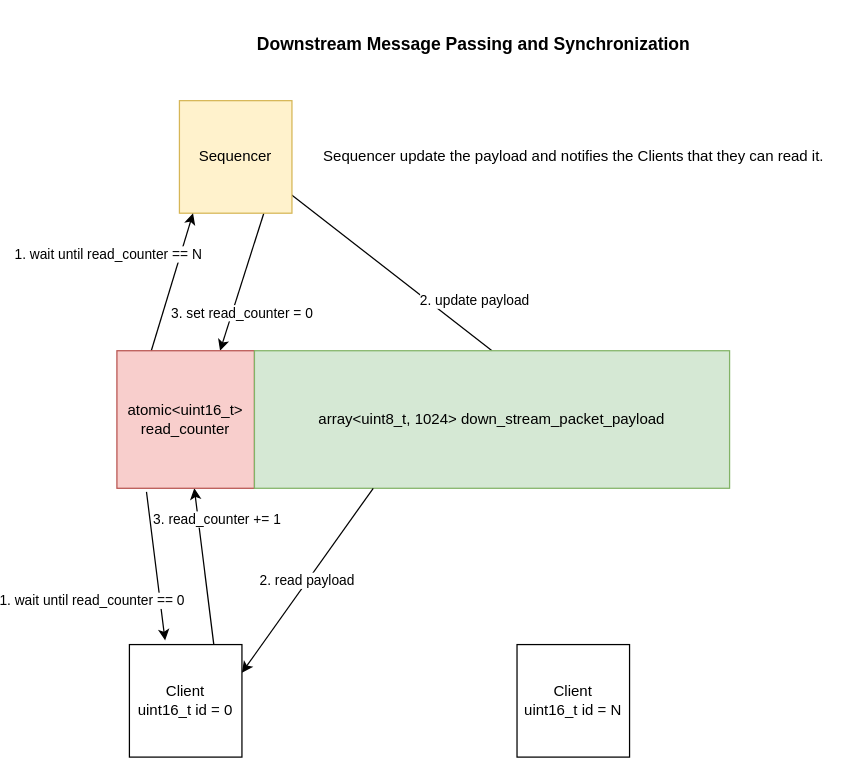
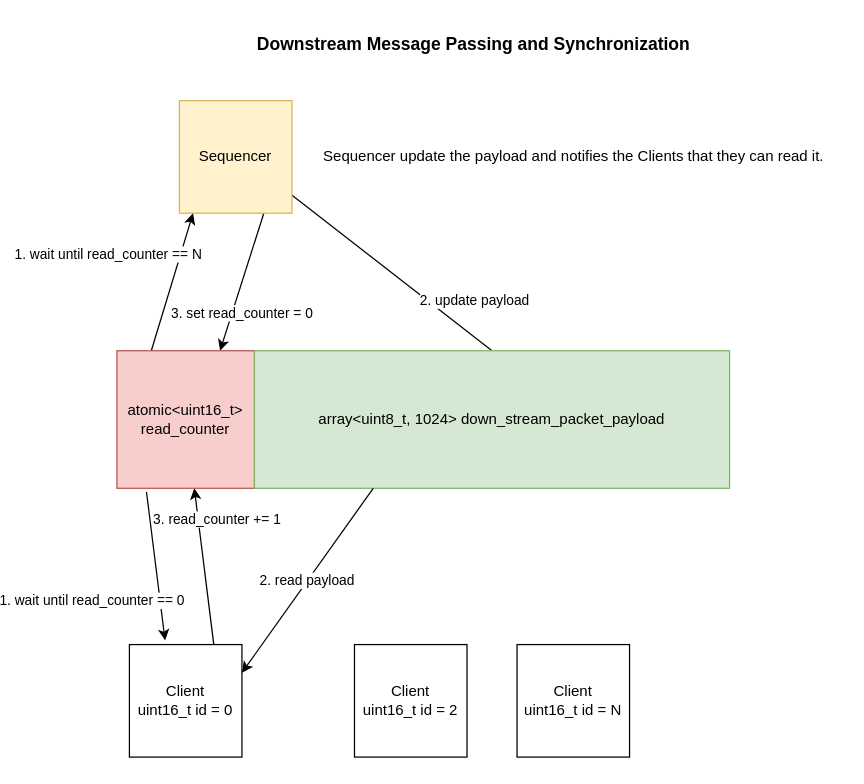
node "Client uint16_t id = 2": added
